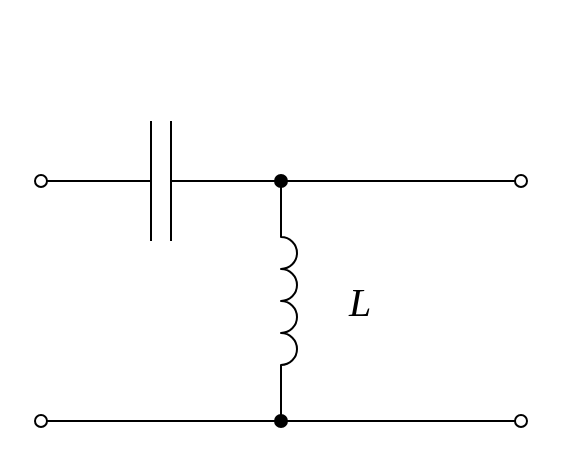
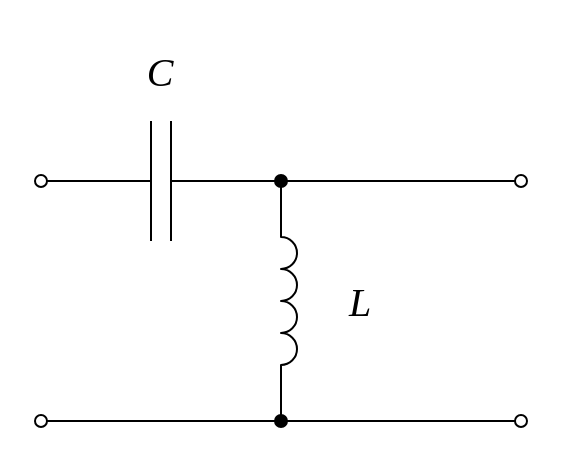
node "C": added
